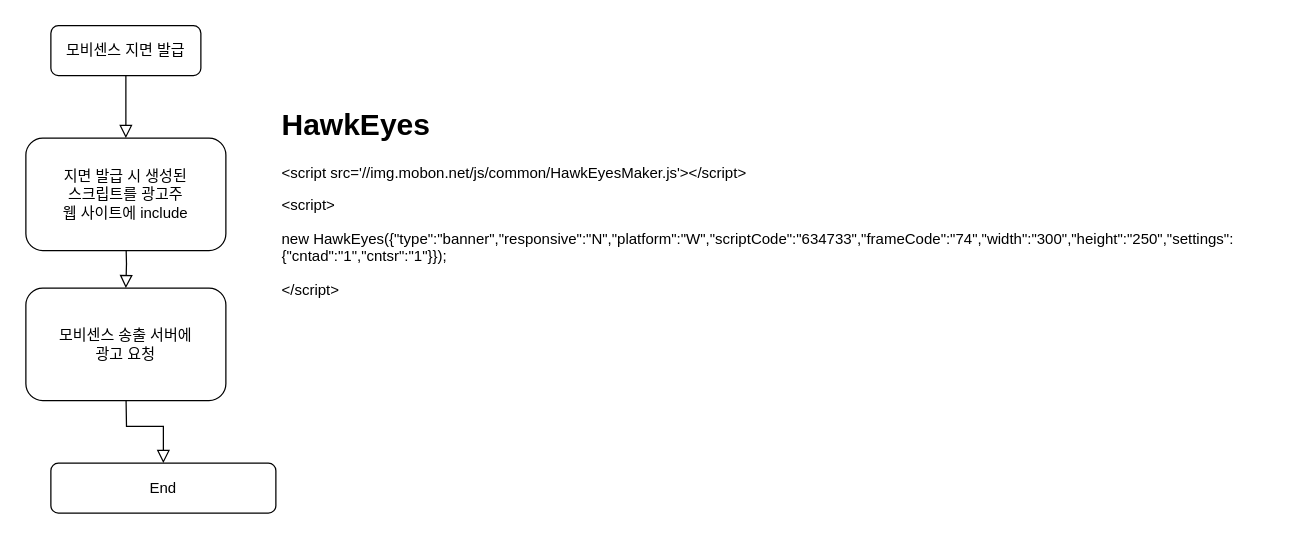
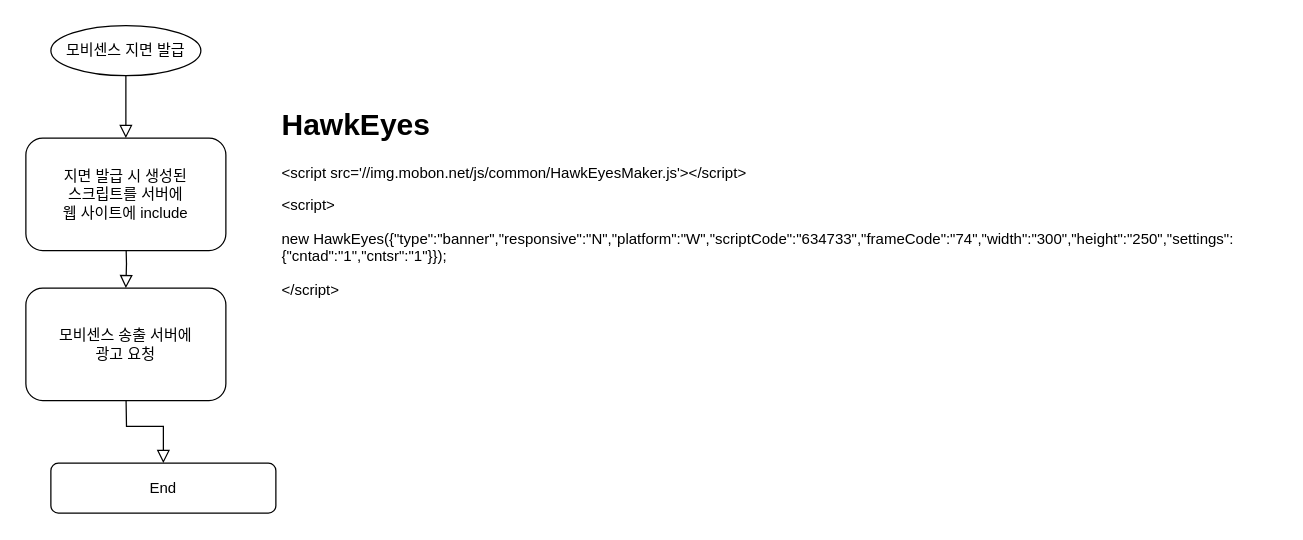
node "모비센스 지면 발급": shape rounded rectangle -> ellipse
node "지면 발급 시 생성된 스크립트를 광고주 웹 사이트에 include": label "지면 발급 시 생성된 스크립트를 광고주 웹 사이트에 include" -> "지면 발급 시 생성된 스크립트를 서버에 웹 사이트에 include"
